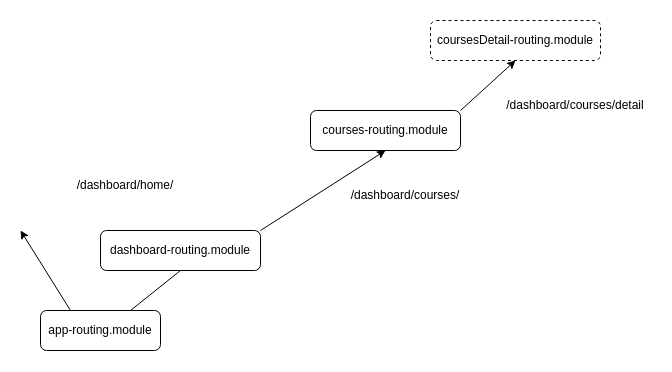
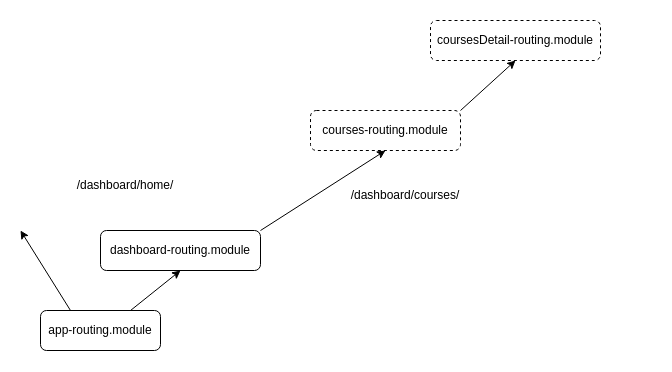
node "/dashboard/courses/detail": removed
node "courses-routing.module": style solid -> dashed
edge "dashboard-routing.module" -- "app-routing.module": arrowhead none -> classic
